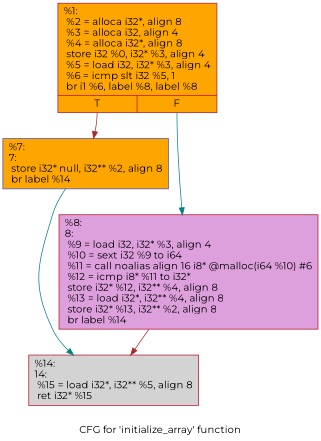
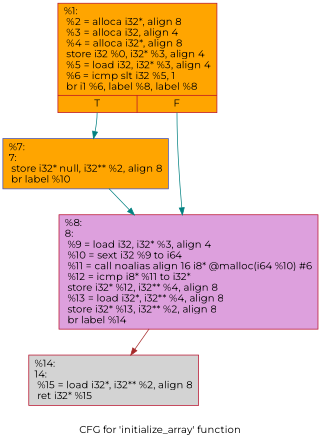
edge "%1:" -> "%7:": color brown -> teal
node "%7:": text "br label %14" -> "br label %10"
edge "%7:" -> "%14:": now "%7:" -> "%8:"
node "%14:": text "%15 = load i32*, i32** %5, align 8" -> "%15 = load i32*, i32** %2, align 8"
